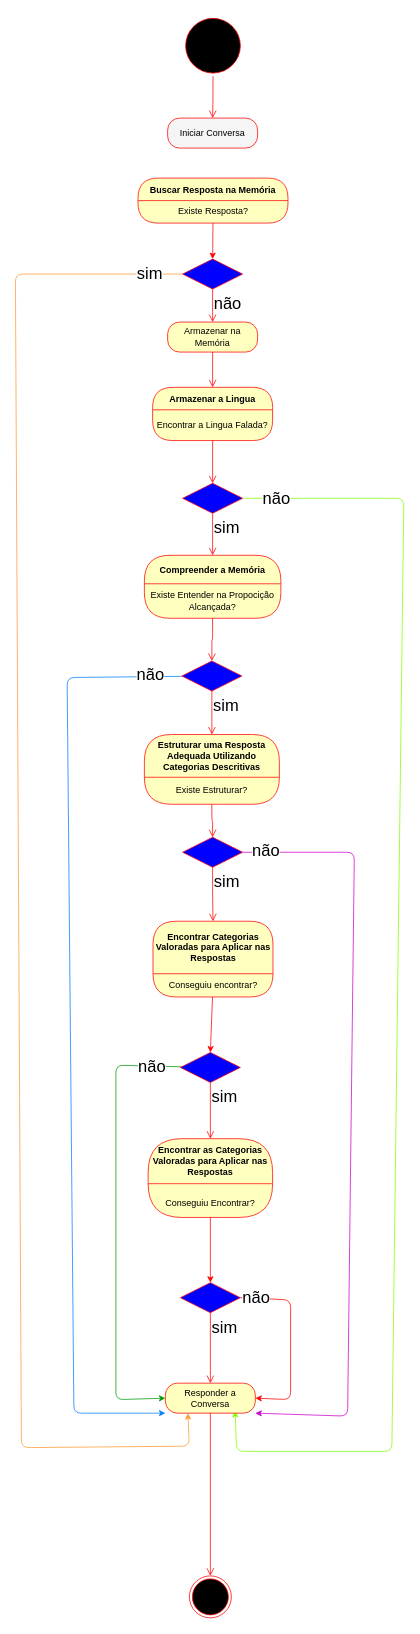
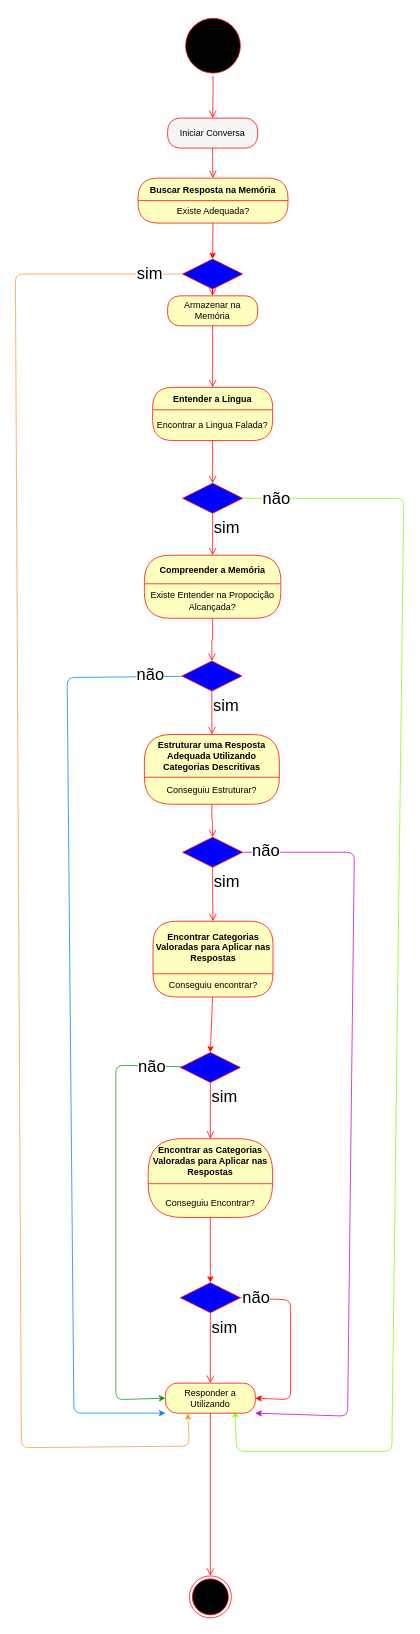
edge "Iniciar Conversa" -> "Buscar Resposta na Memória": added
node "Existe Resposta?": label "Existe Resposta?" -> "Existe Adequada?"
node "Armazenar na Memória": moved (213, 337) -> (213, 311)
node "Armazenar a Lingua": label "Armazenar a Lingua" -> "Entender a Lingua"
node "Existe Estruturar?": label "Existe Estruturar?" -> "Conseguiu Estruturar?"
node "Responder a Conversa": label "Responder a Conversa" -> "Responder a Utilizando"
